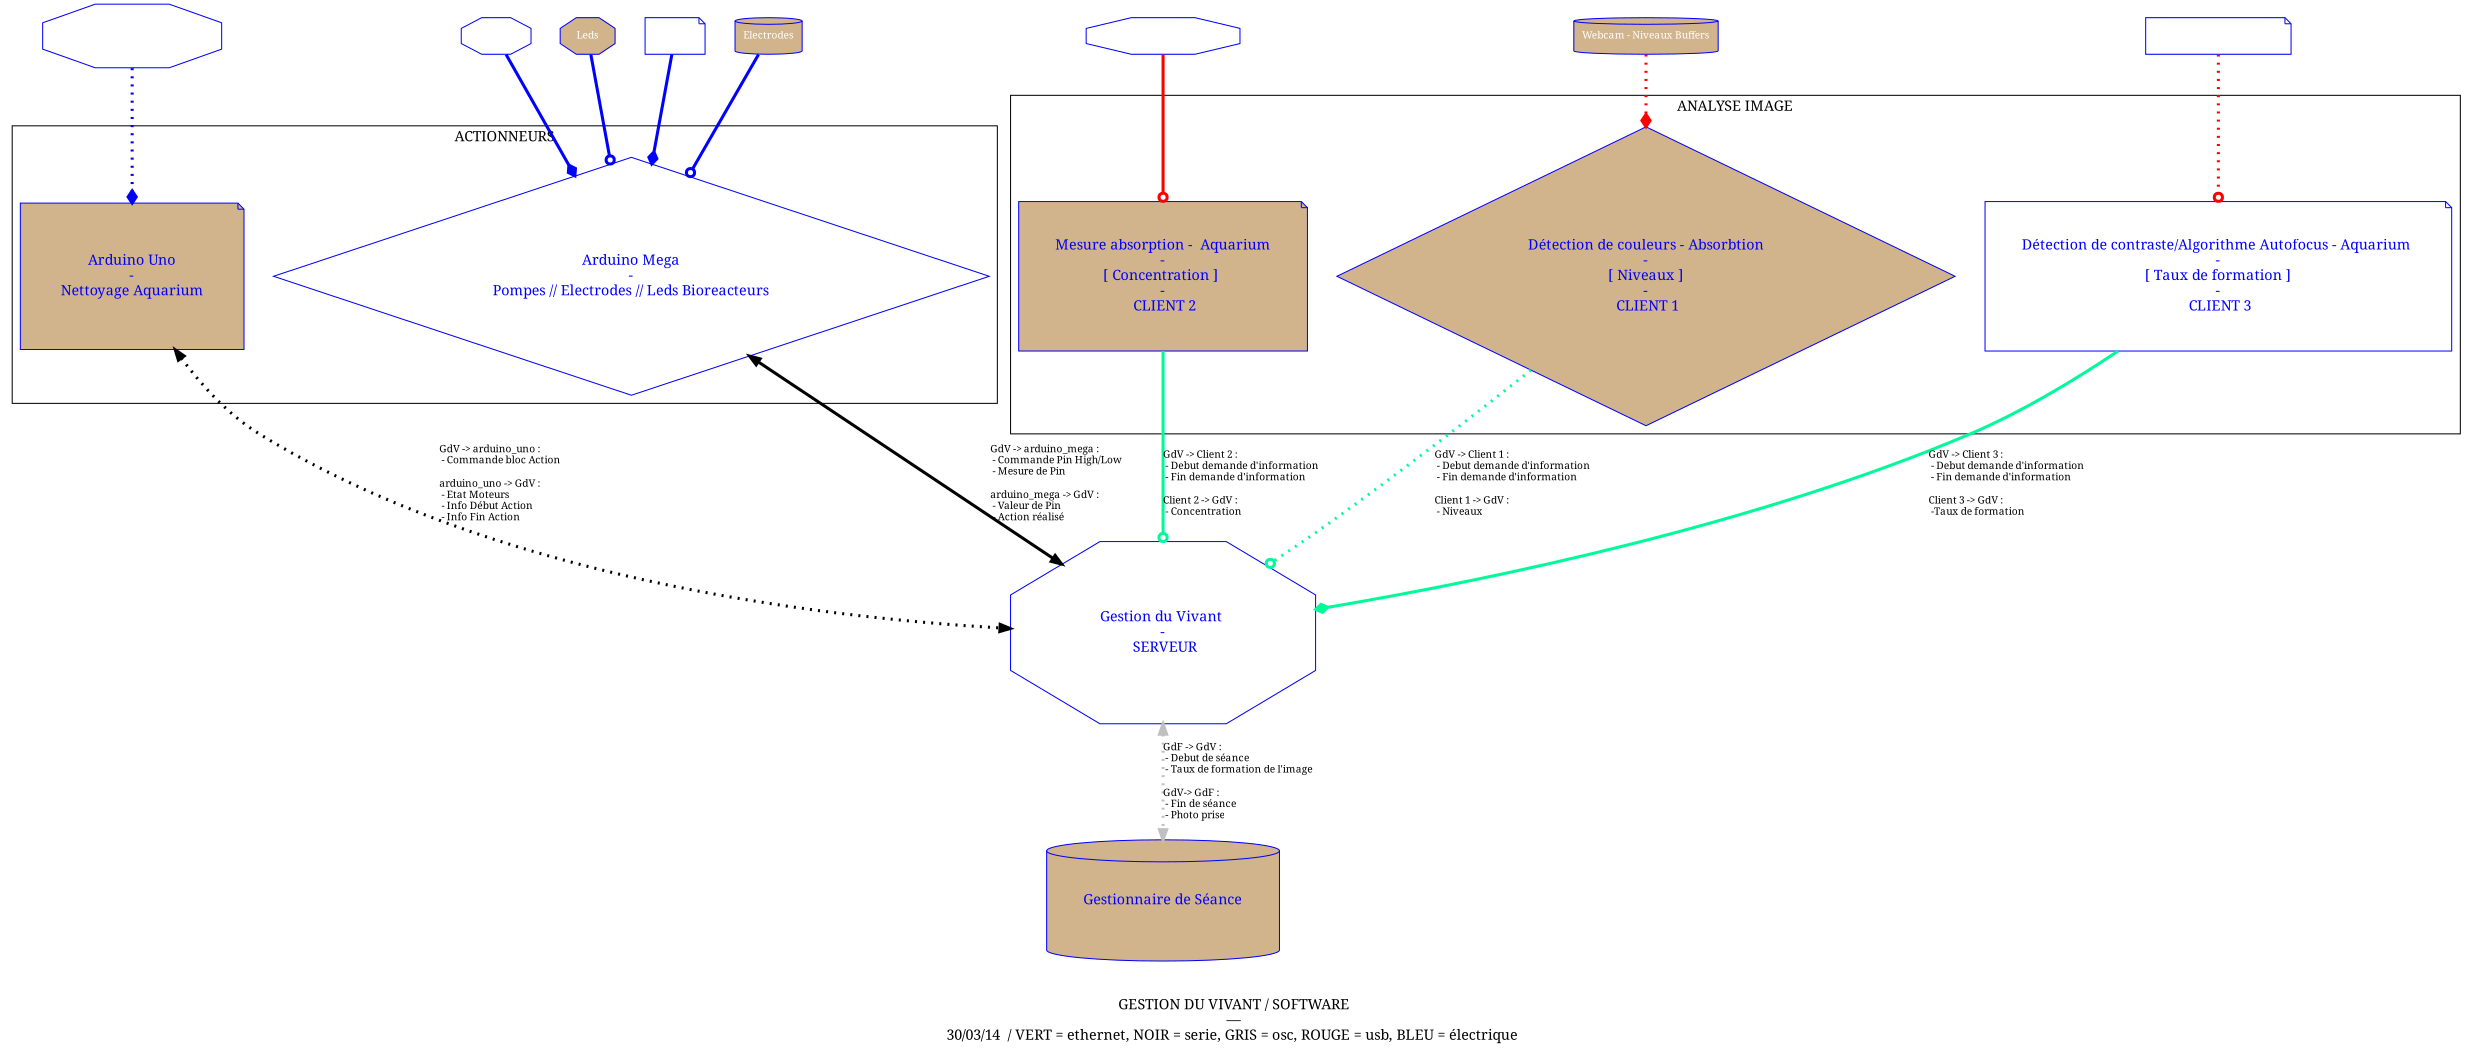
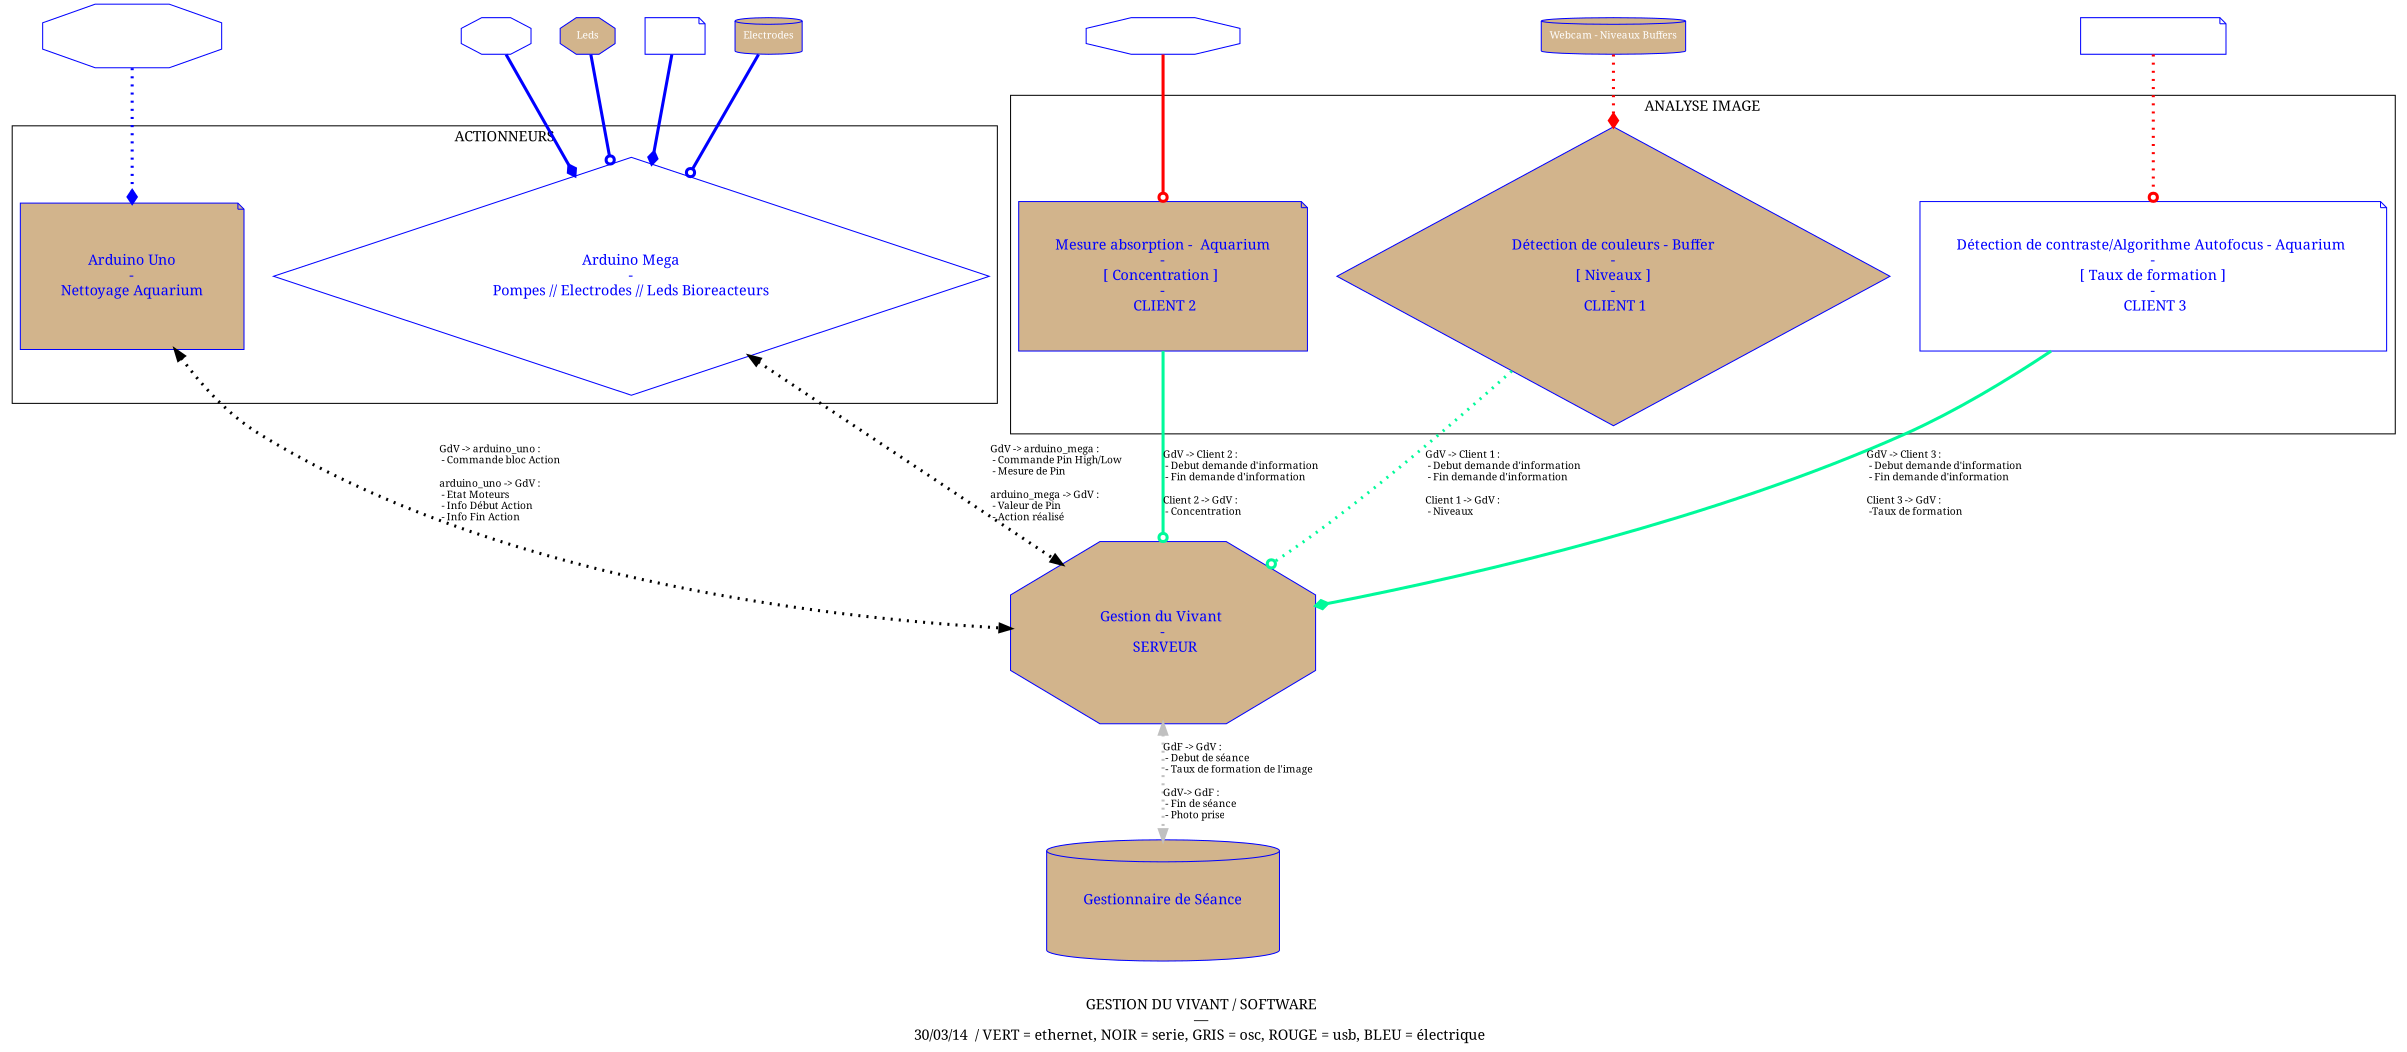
node "Détection de couleurs - Absorbtion - [ Niveaux ] - CLIENT 1": label "Détection de couleurs - Absorbtion - [ Niveaux ] - CLIENT 1" -> "Détection de couleurs - Buffer - [ Niveaux ] - CLIENT 1"
edge "Arduino Mega - Pompes // Electrodes // Leds Bioreacteurs" -- "Gestion du Vivant - SERVEUR": style bold -> dotted
node "Gestion du Vivant - SERVEUR": fillcolor white -> tan
